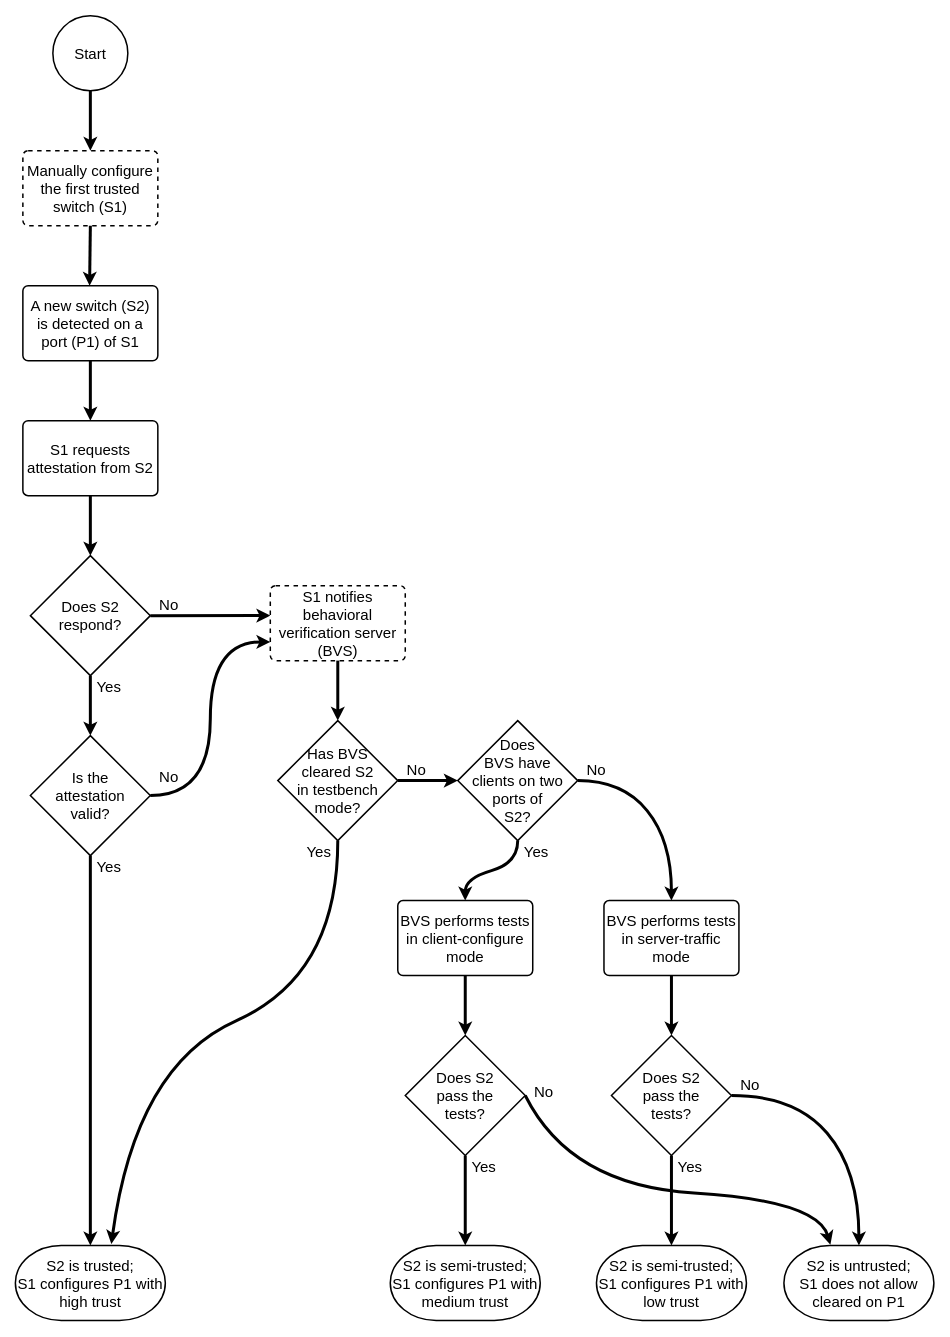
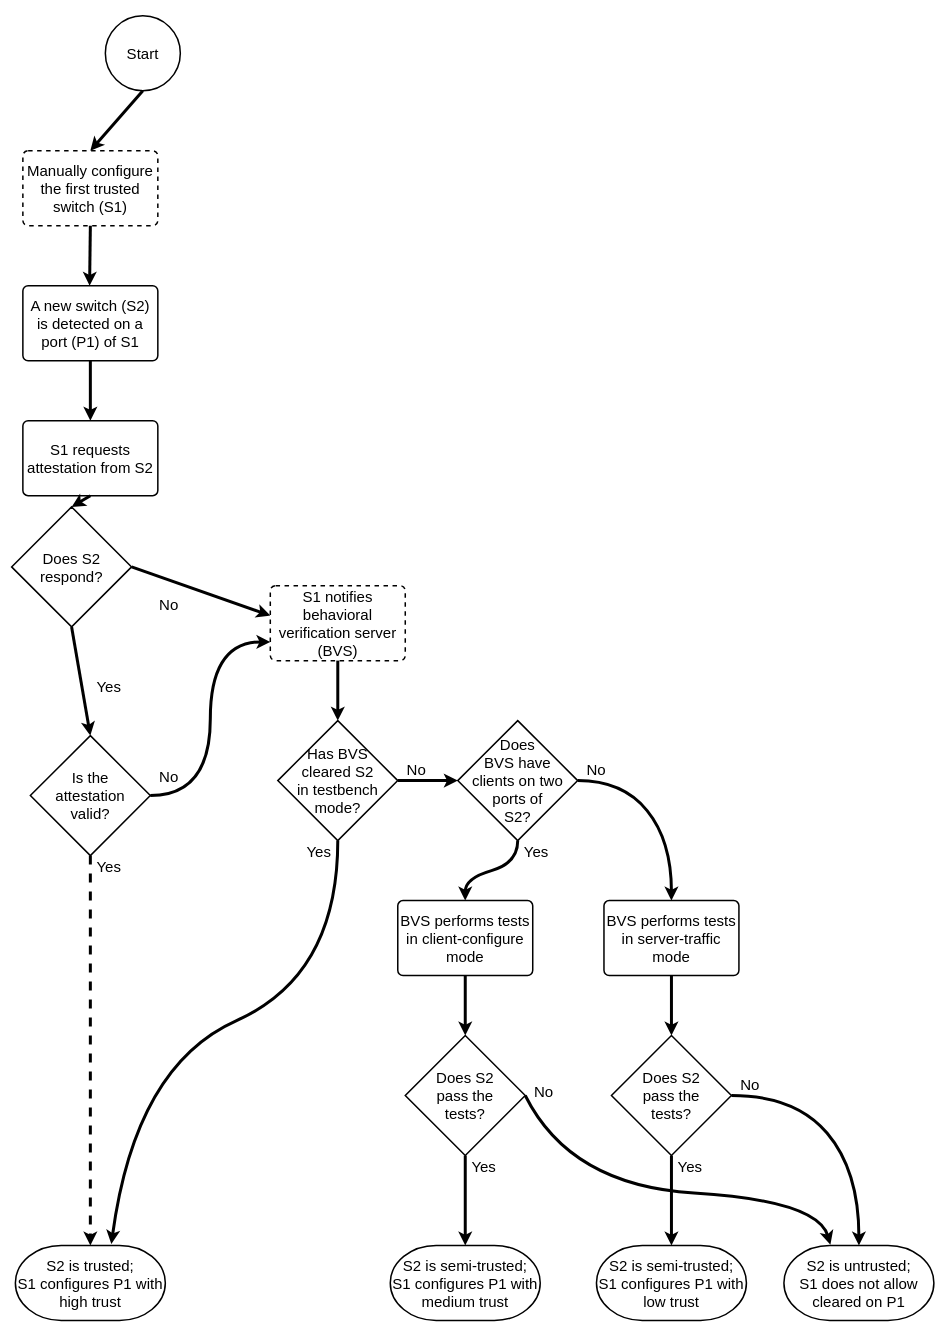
node "Start": moved (90, 53) -> (143, 53)
node "Does S2 respond?": moved (90, 615) -> (72, 567)
edge "Is the attestation valid?" -> "S2 is trusted; S1 configures P1 with high trust": style solid -> dashed
